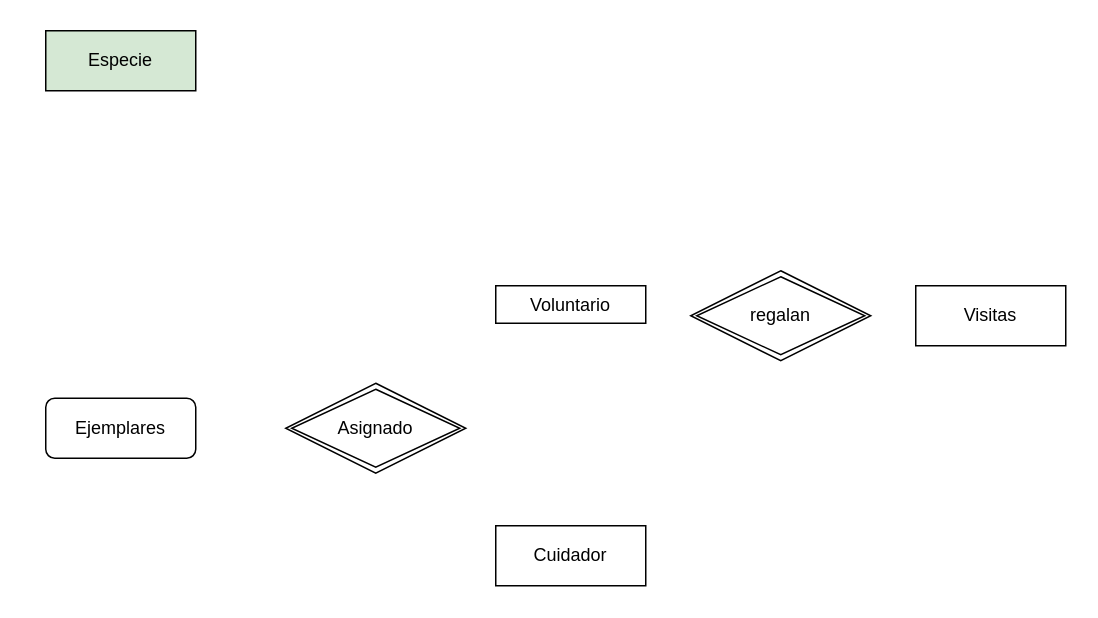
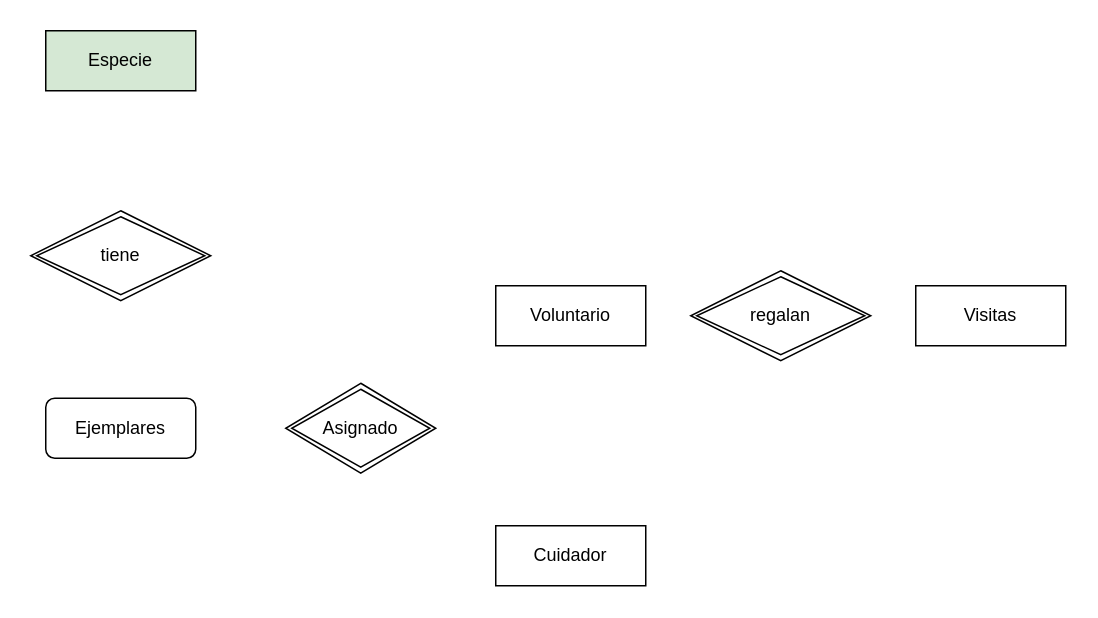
node "tiene": added
node "Voluntario": size 150x38 -> 150x60
node "Asignado": size 180x90 -> 150x90
